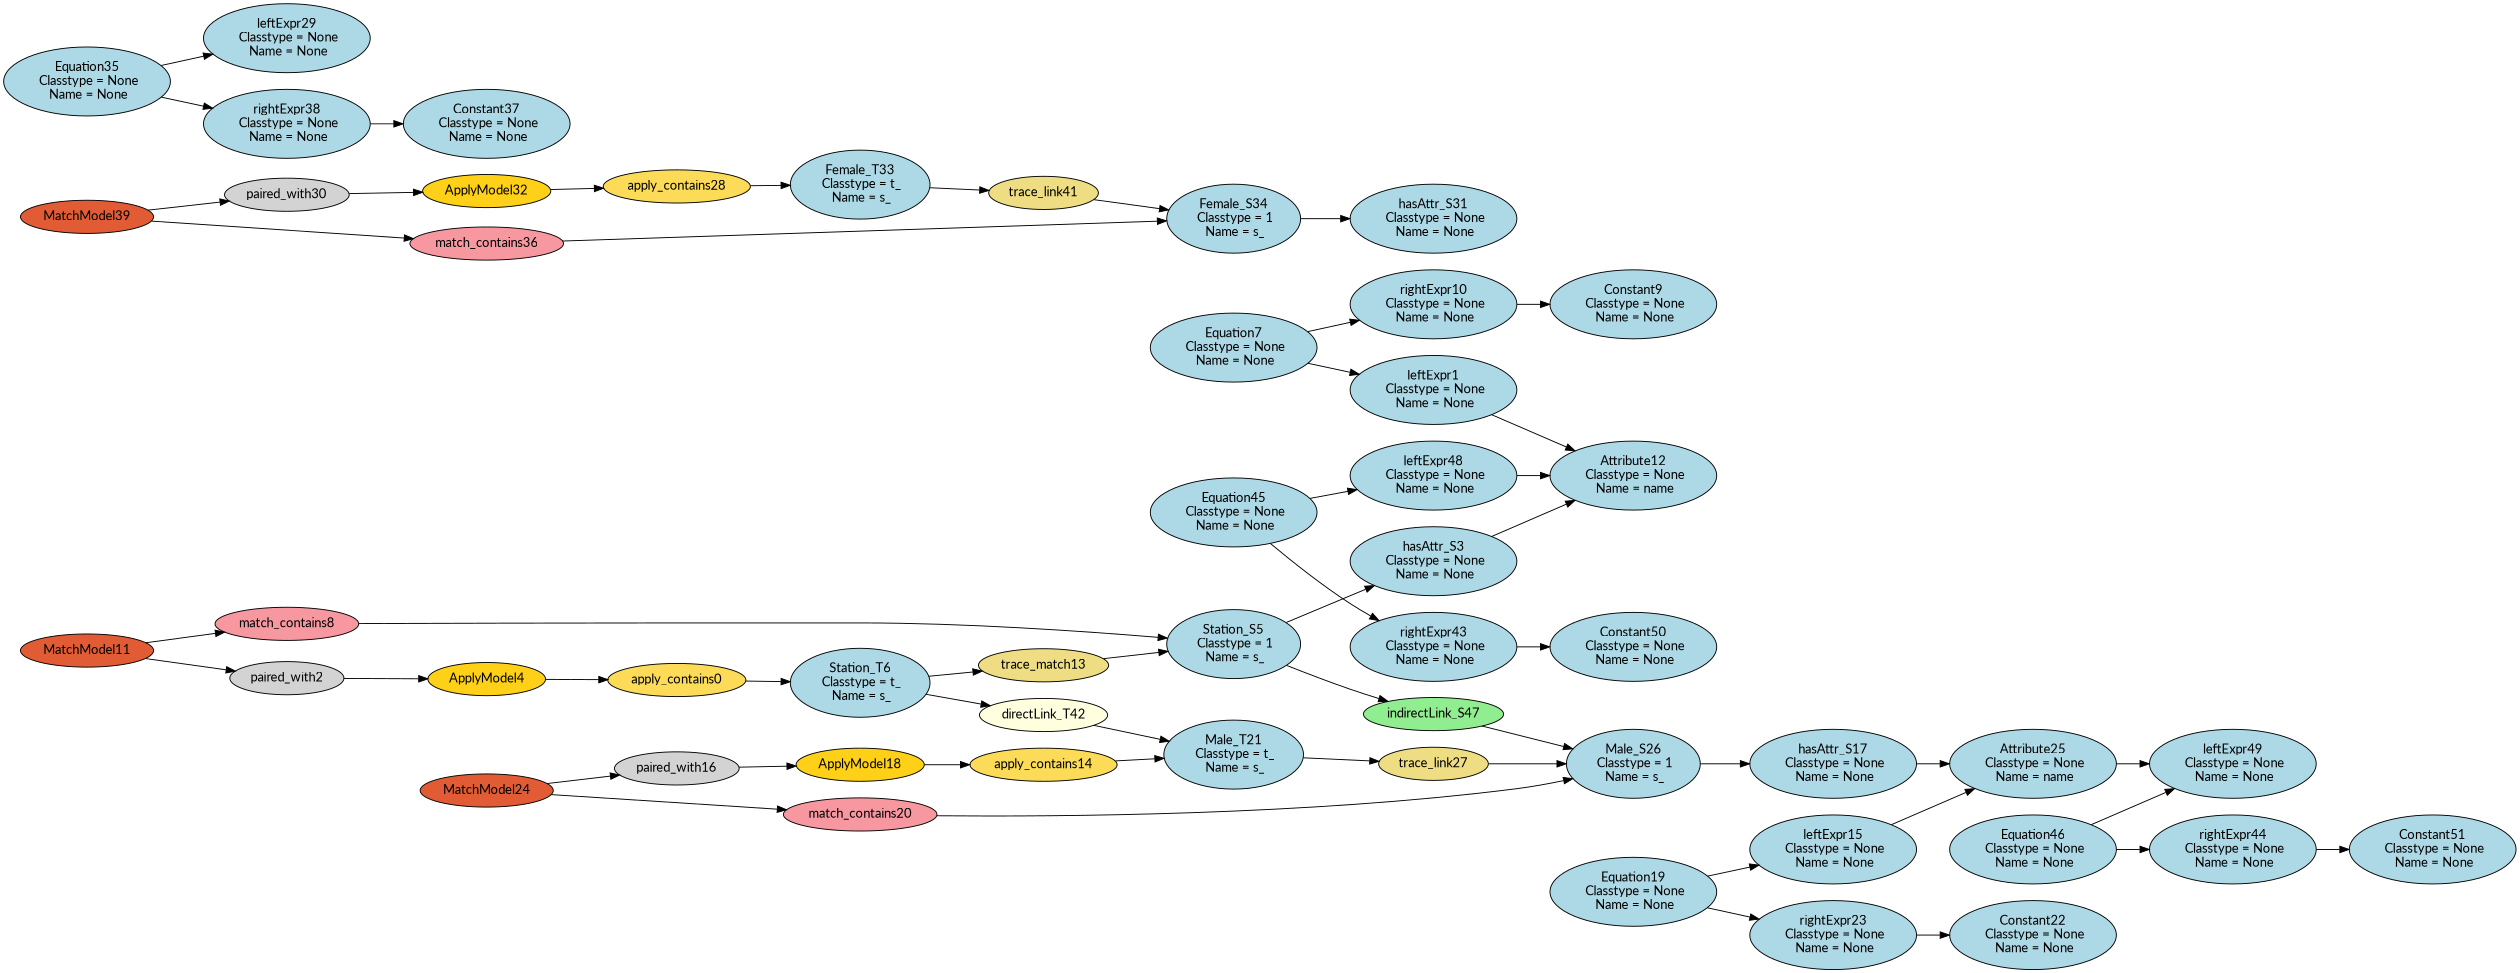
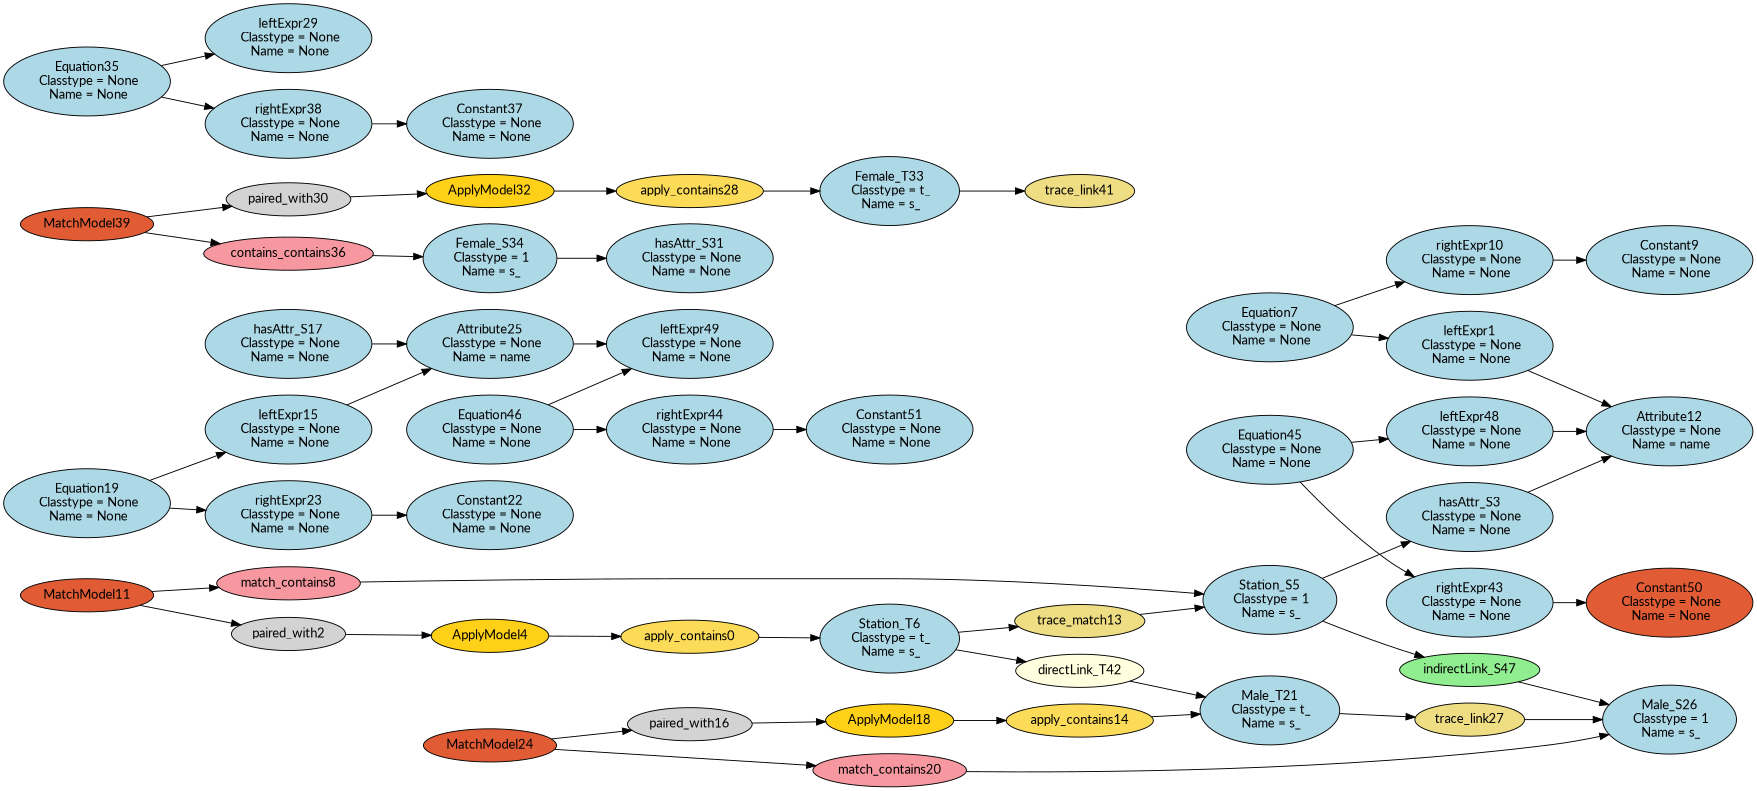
edge "trace_link41" -> "Female_S34 Classtype = 1 Name = s_": removed
node "match_contains36": label "match_contains36" -> "contains_contains36"
node "Constant50 Classtype = None Name = None": fillcolor lightblue -> #e15c34
edge "Male_S26 Classtype = 1 Name = s_" -> "hasAttr_S17 Classtype = None Name = None": removed
